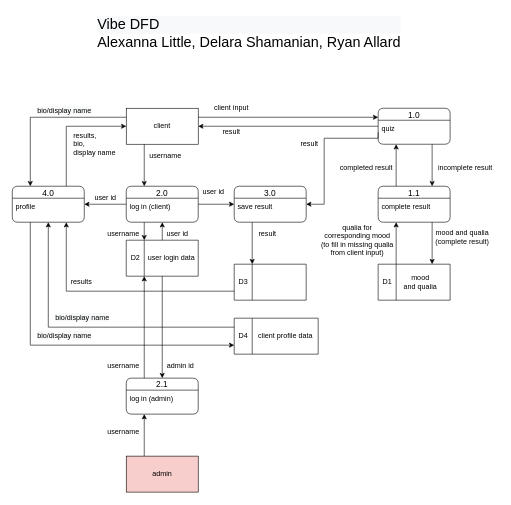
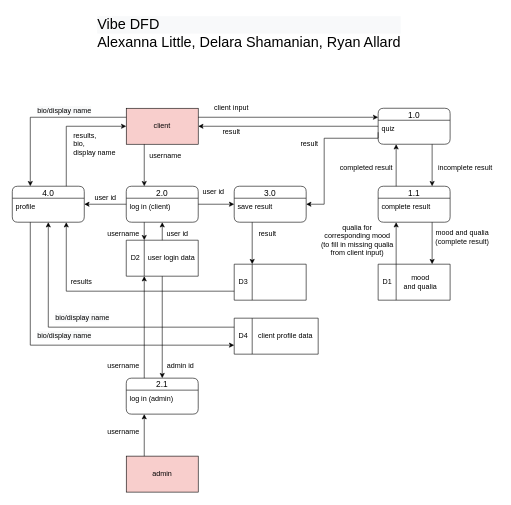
node "client": fillcolor #ffffff -> #f8cecc
